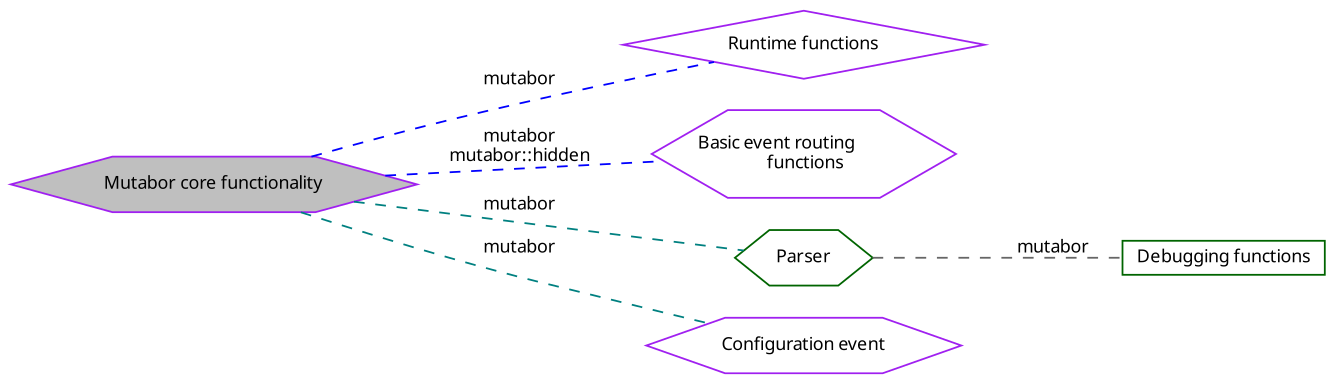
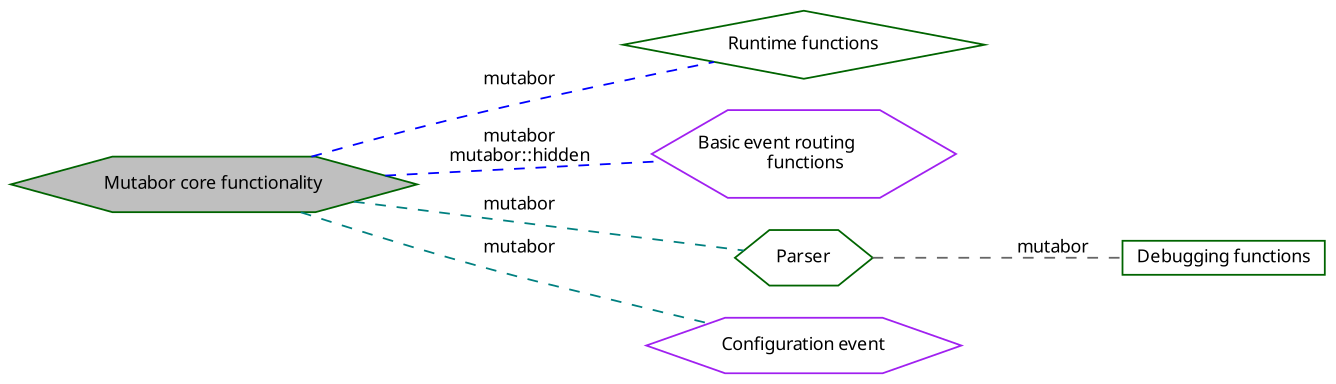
node "Runtime functions": color purple -> darkgreen
node "Mutabor core functionality": color purple -> darkgreen
